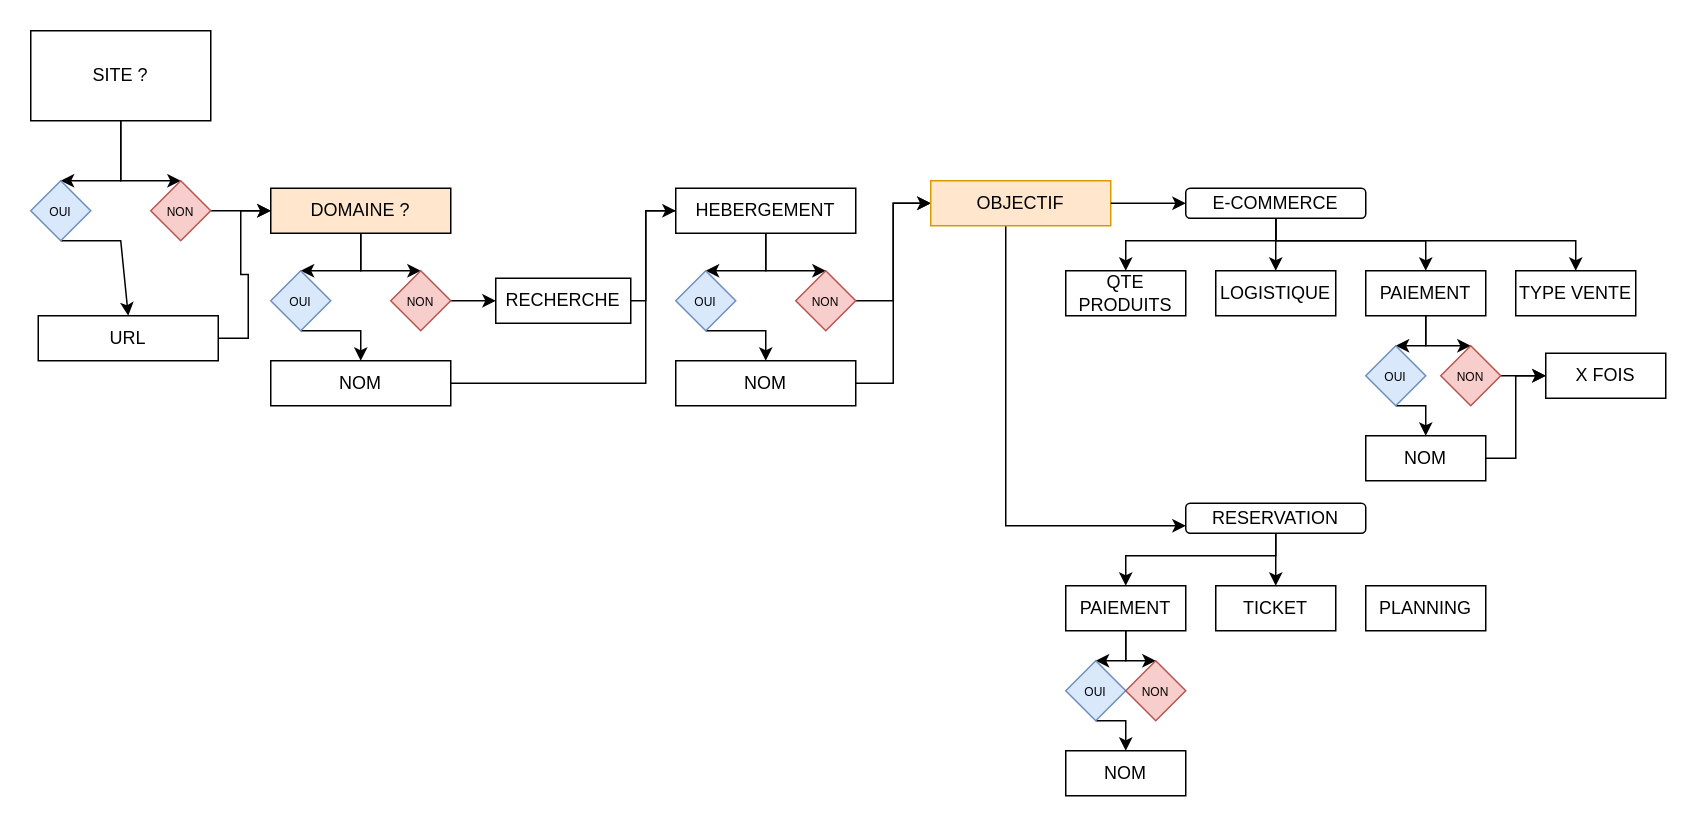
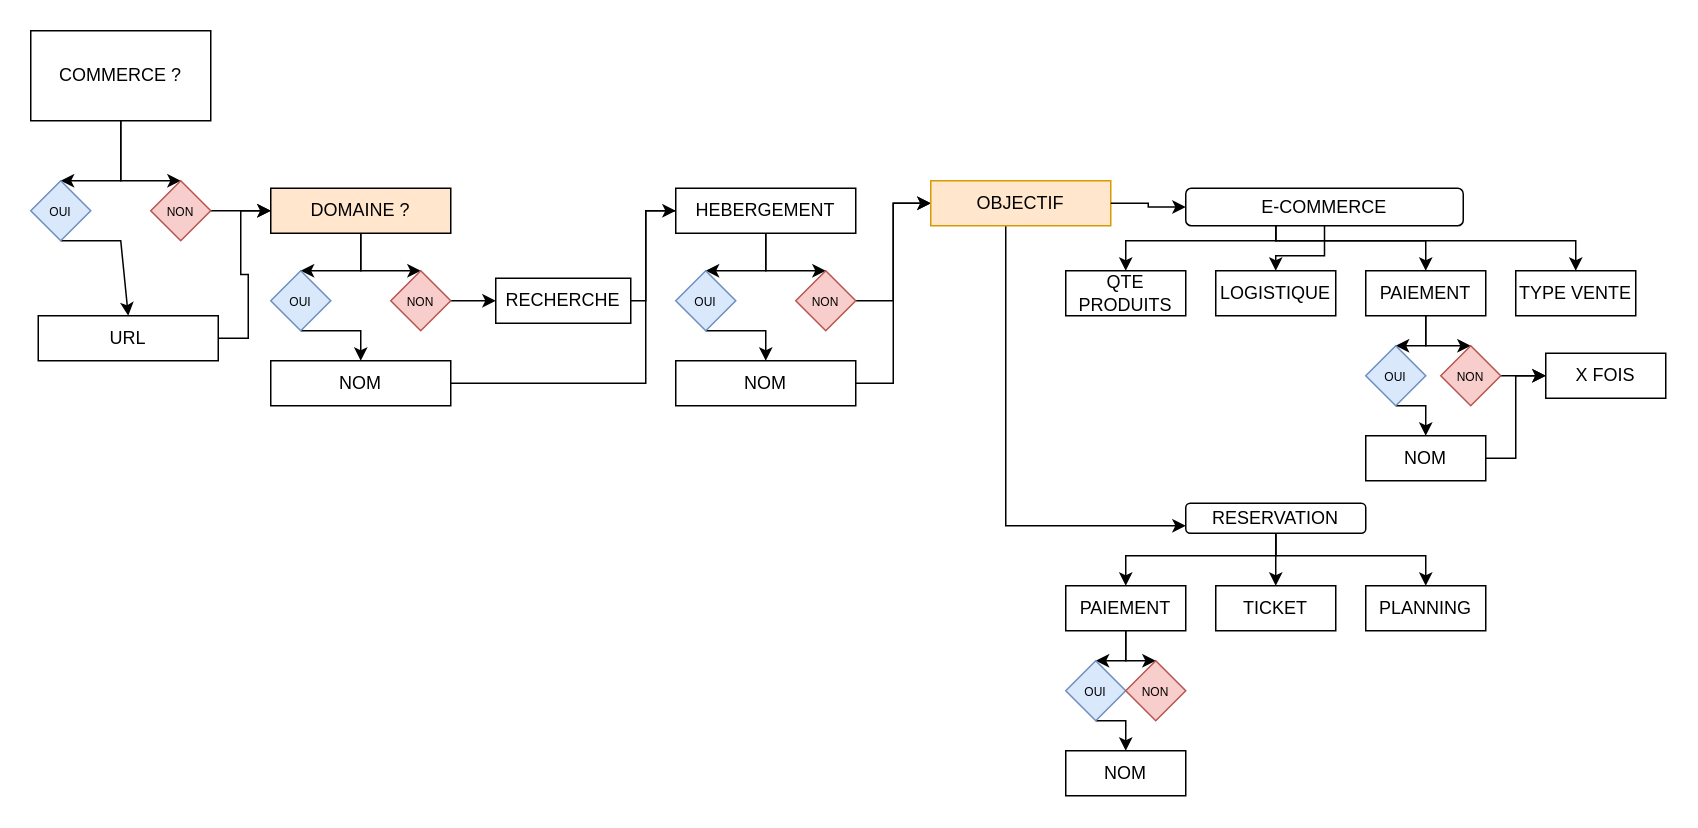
node "SITE ?": label "SITE ?" -> "COMMERCE ?"
node "E-COMMERCE": size 180x30 -> 278x38
edge "RESERVATION" -> "PLANNING": added
